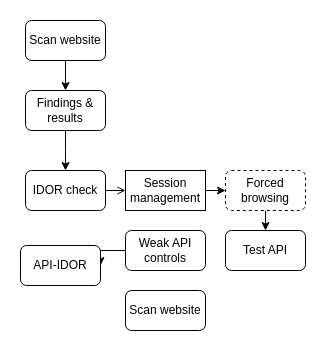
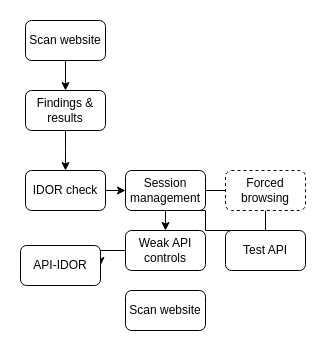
edge "IDOR check" -> "Session management": arrowhead open -> classic
node "Session management": shape rectangle -> rounded rectangle
edge "Session management" -> "Forced browsing": arrowhead classic -> none
edge "Forced browsing" -> "Test API": now "Forced browsing" -> "Weak API controls"
